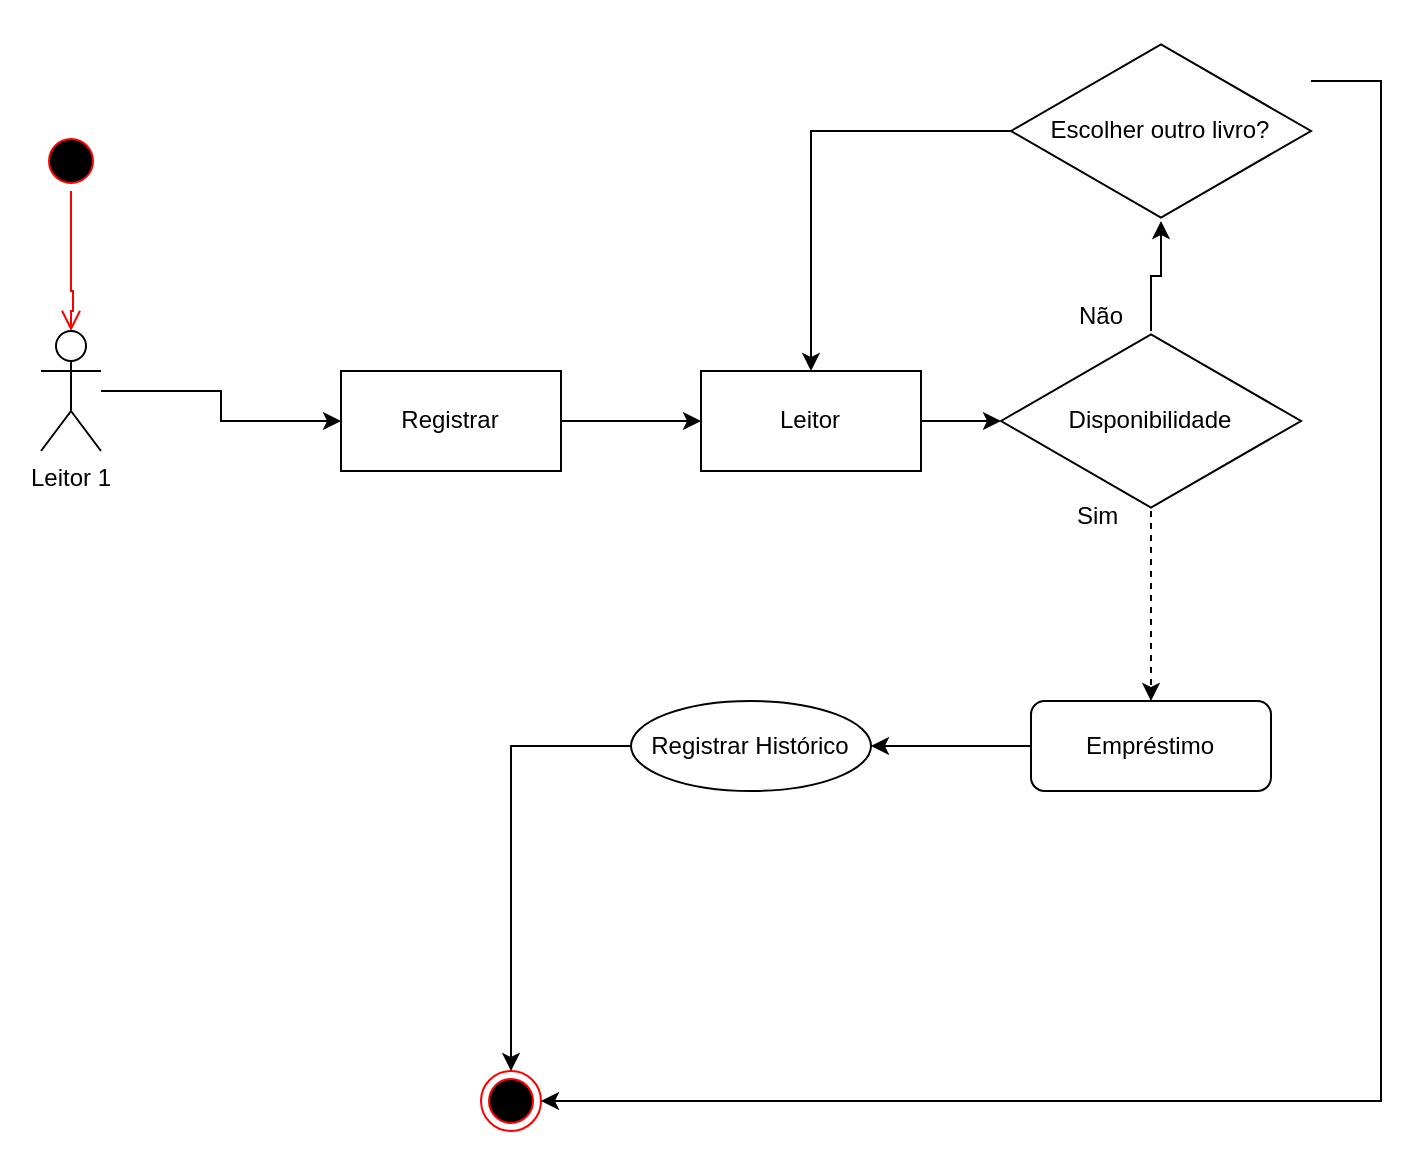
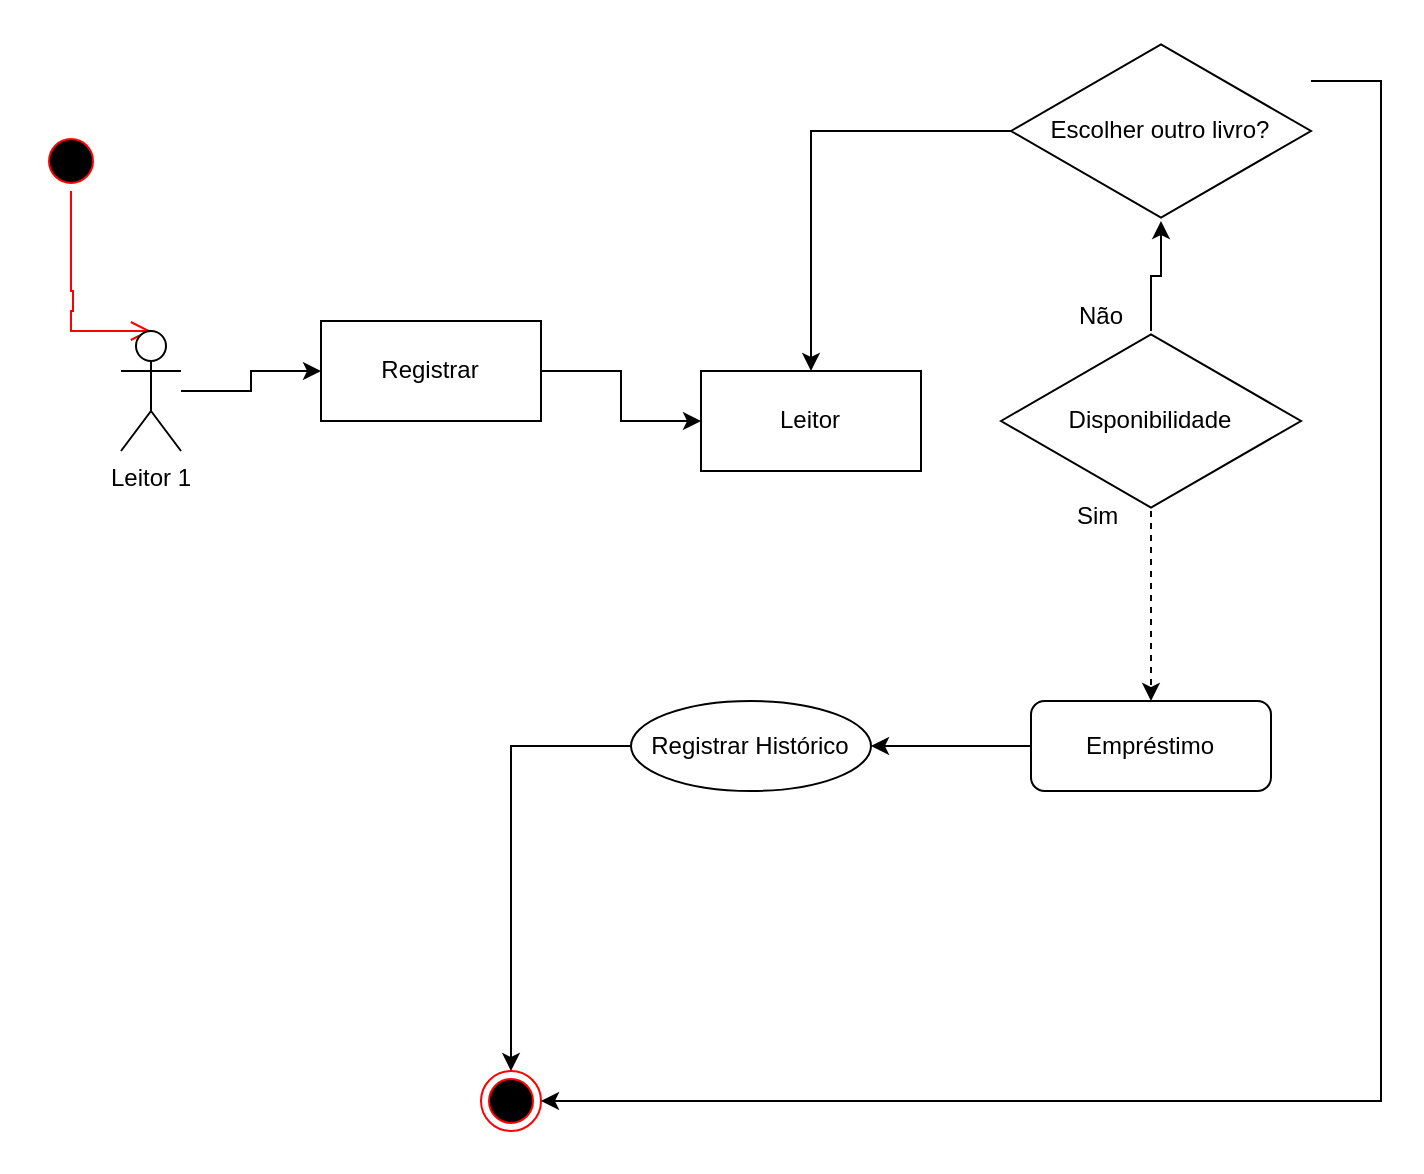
node "Leitor 1": moved (71, 391) -> (151, 391)
node "Registrar": moved (451, 421) -> (431, 371)
edge "Leitor" -> "Disponibilidade": removed
